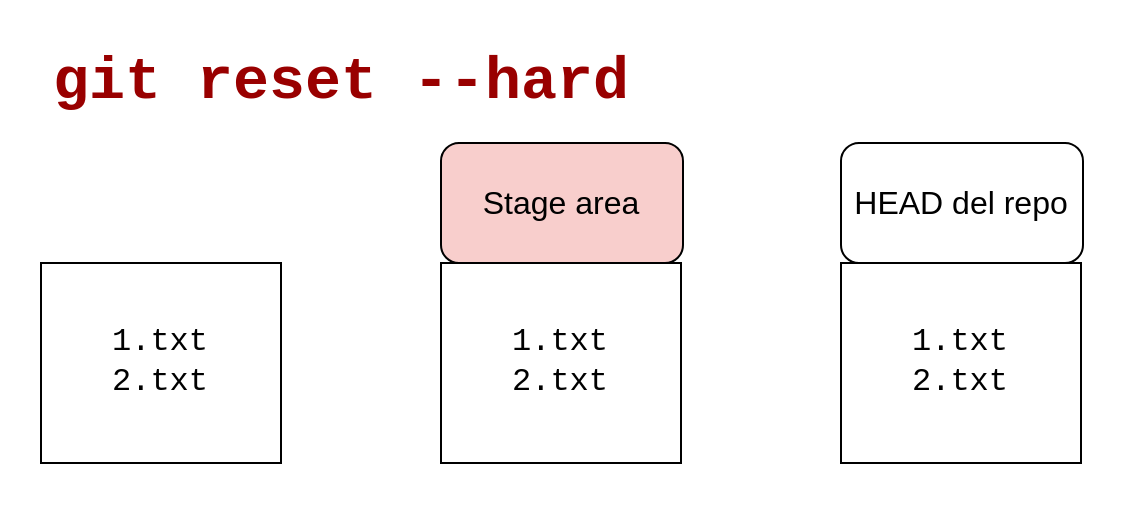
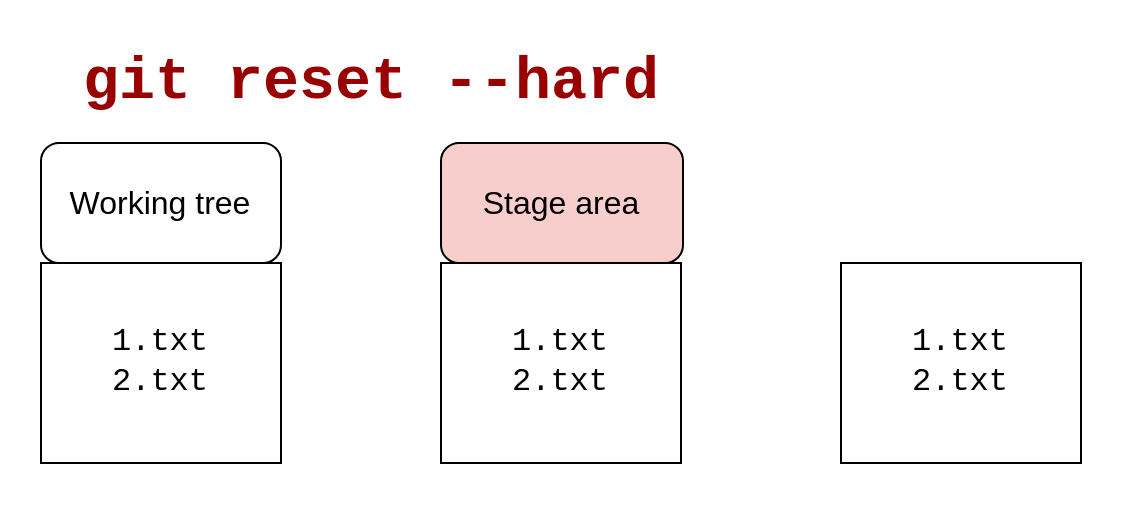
node "git reset --hard": moved (341, 81) -> (371, 81)
node "Working tree": added
node "HEAD del repo": removed
